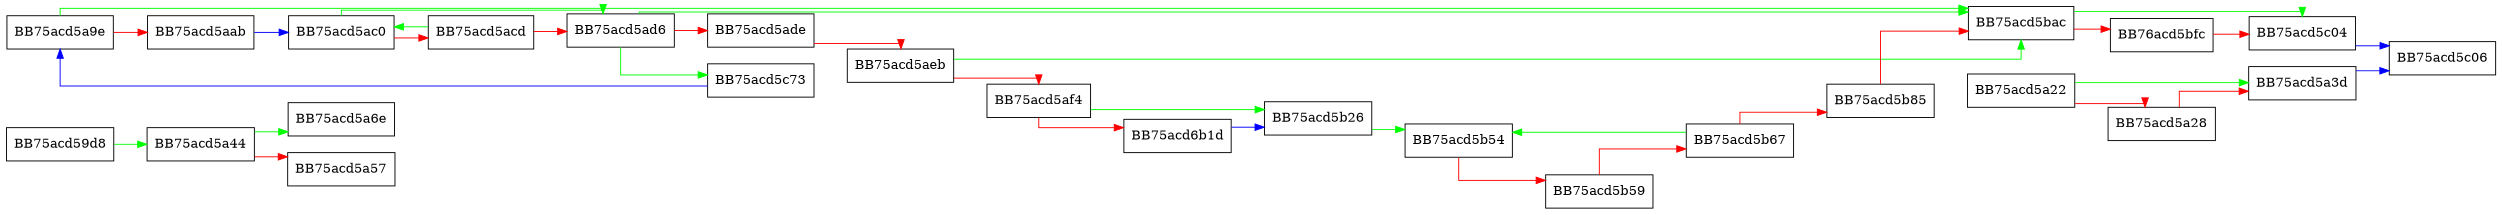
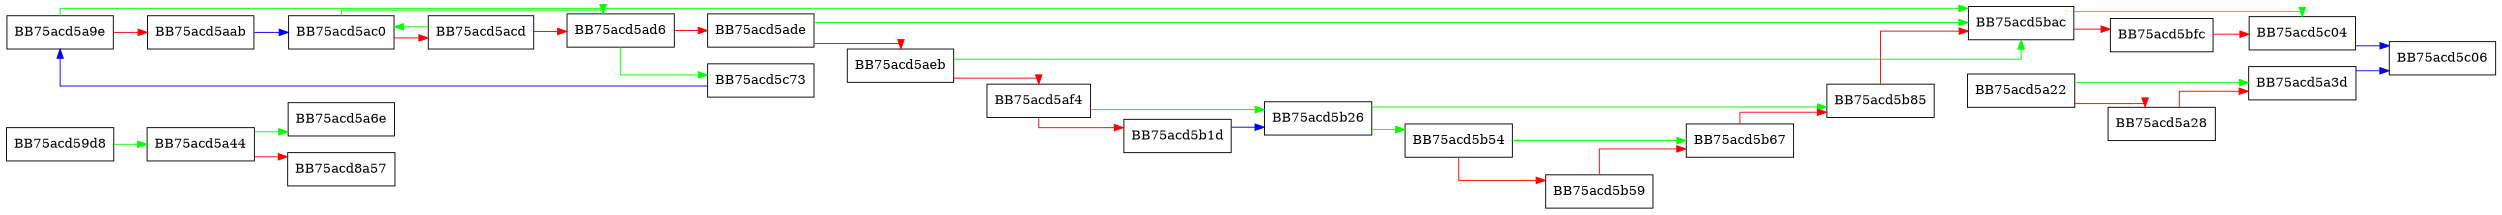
edge "BB75acd5ad6" -> "BB75acd5bac": now "BB75acd5ade" -> "BB75acd5bac"
node "BB76acd5bfc": label "BB76acd5bfc" -> "BB75acd5bfc"
edge "BB75acd5b26" -> "BB75acd5b85": added
edge "BB75acd5b67" -> "BB75acd5b54": reversed
node "BB75acd6b1d": label "BB75acd6b1d" -> "BB75acd5b1d"
node "BB75acd5a57": label "BB75acd5a57" -> "BB75acd8a57"
